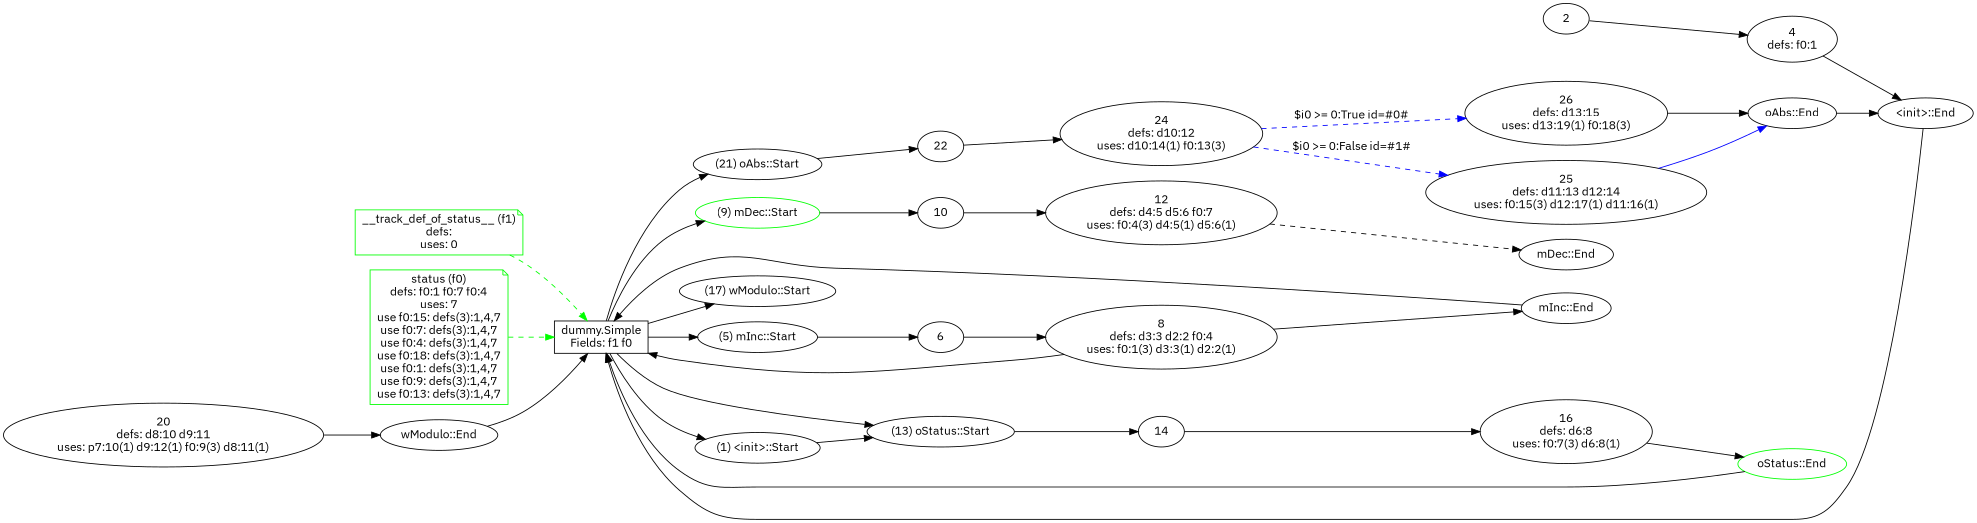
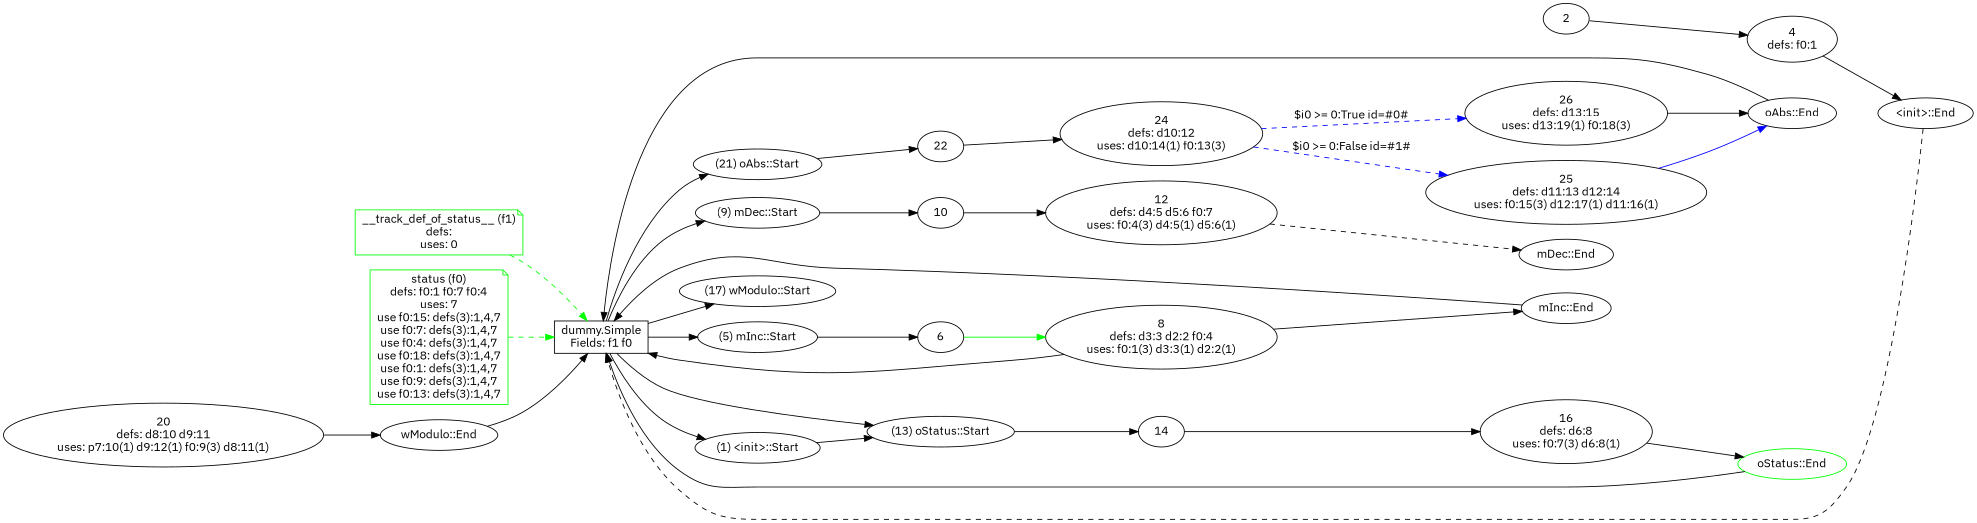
edge "oAbs::End" -> "<init>::End": now "oAbs::End" -> "dummy.Simple Fields: f1 f0"
node "(9) mDec::Start": color green -> black
edge "6" -> "8 defs: d3:3 d2:2 f0:4 uses: f0:1(3) d3:3(1) d2:2(1)": color black -> green
edge "<init>::End" -> "dummy.Simple Fields: f1 f0": style solid -> dashed
